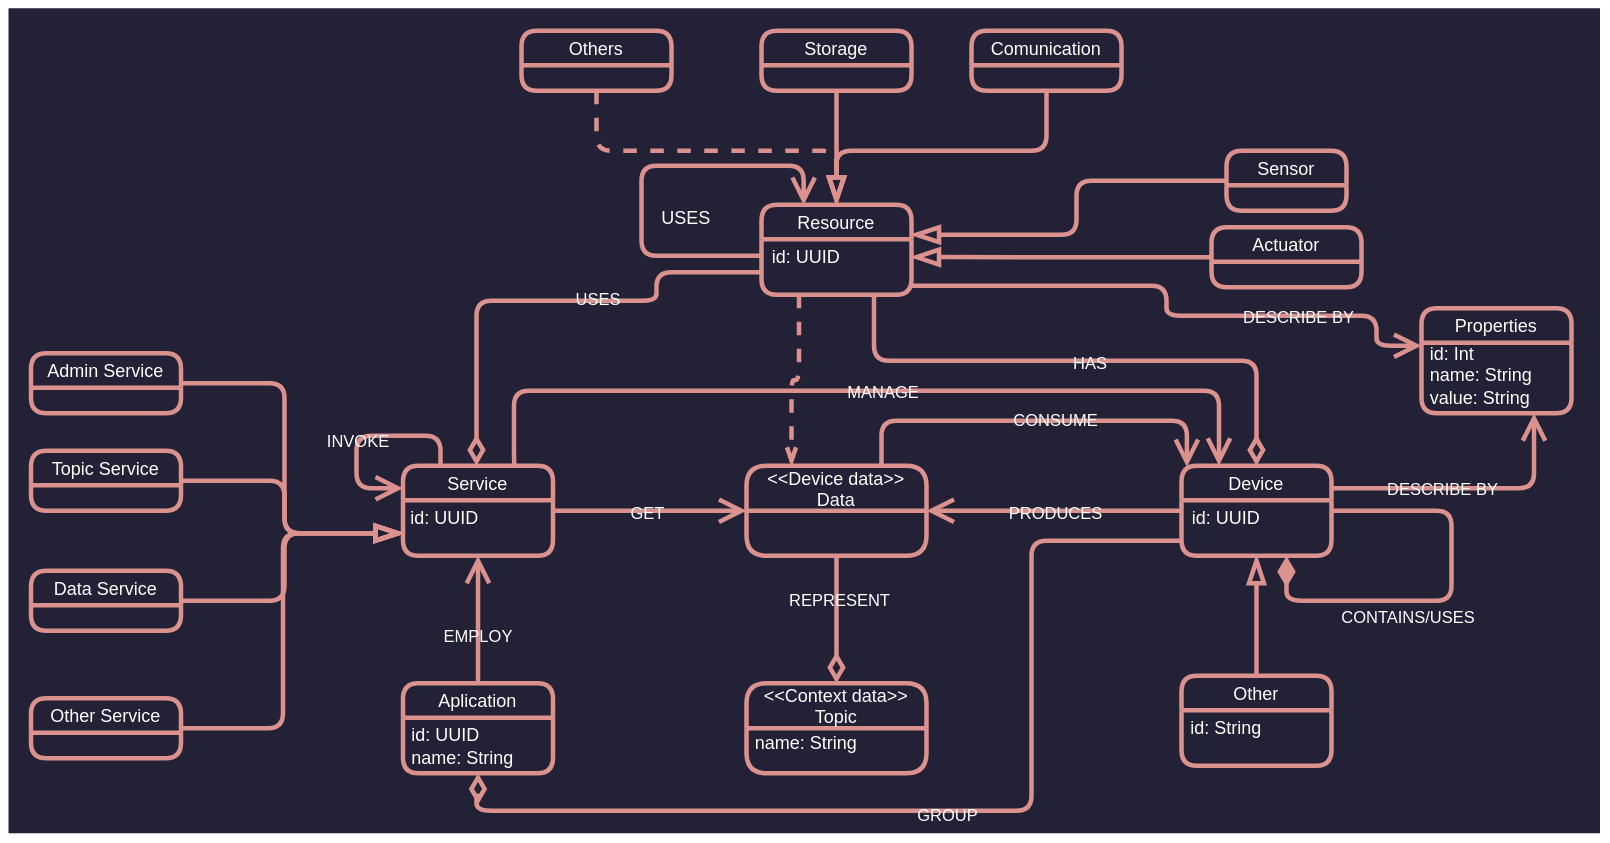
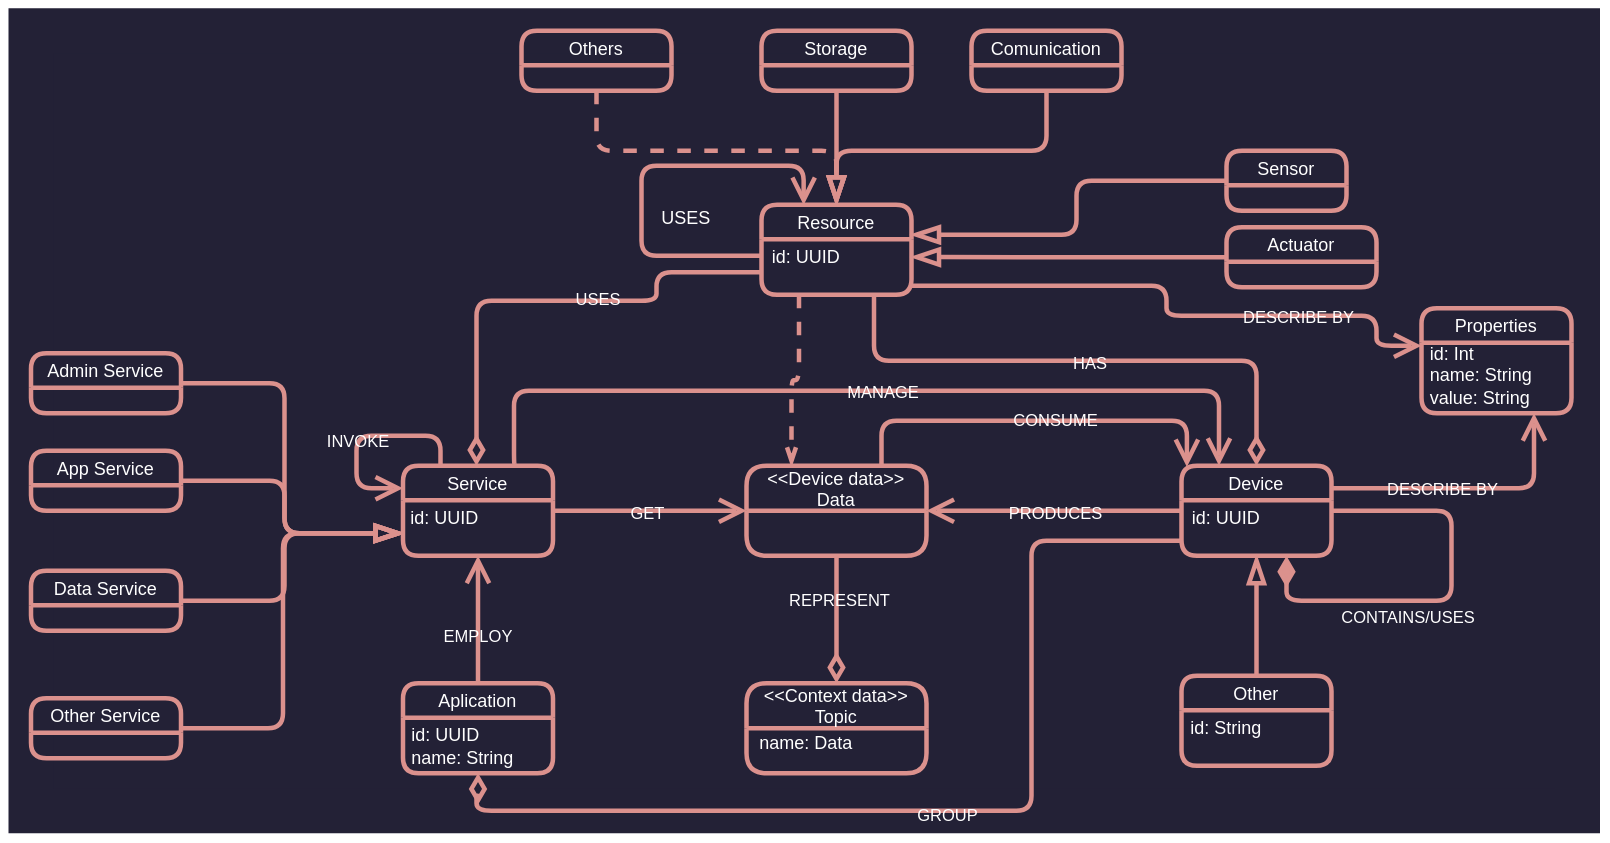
node "Actuator": moved (1286, 257) -> (1301, 257)
node "Topic Service": label "Topic Service" -> "App Service"
node "name: String": label "name: String" -> "name: Data"
